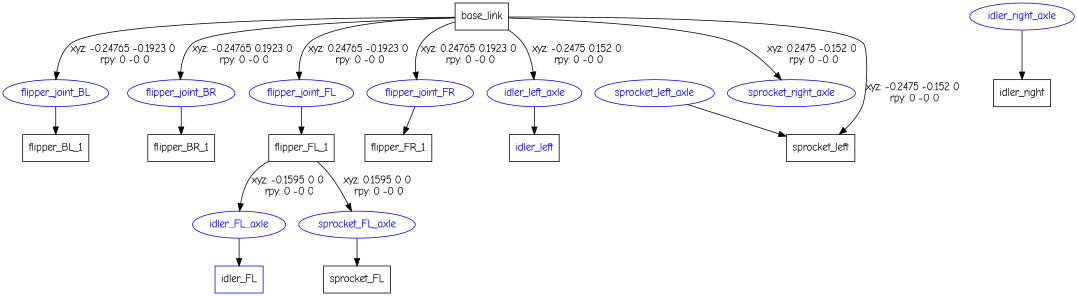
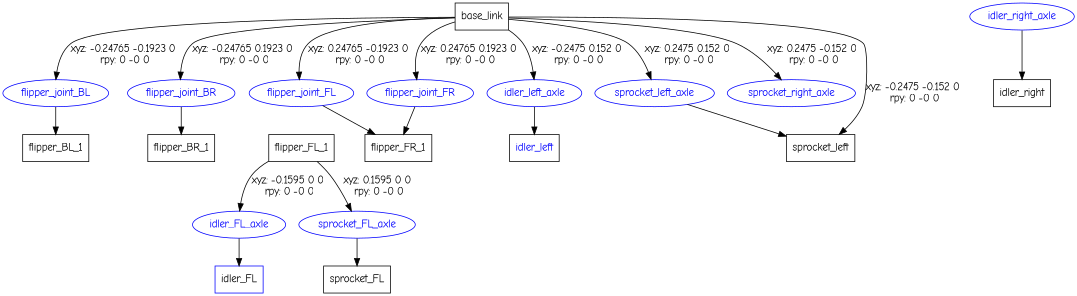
edge "base_link" -> "sprocket_left_axle": added, label "xyz: 0.2475 0.152 0 rpy: 0 -0 0"
edge "flipper_joint_FL" -> "flipper_FL_1": now "flipper_joint_FL" -> "flipper_FR_1"
